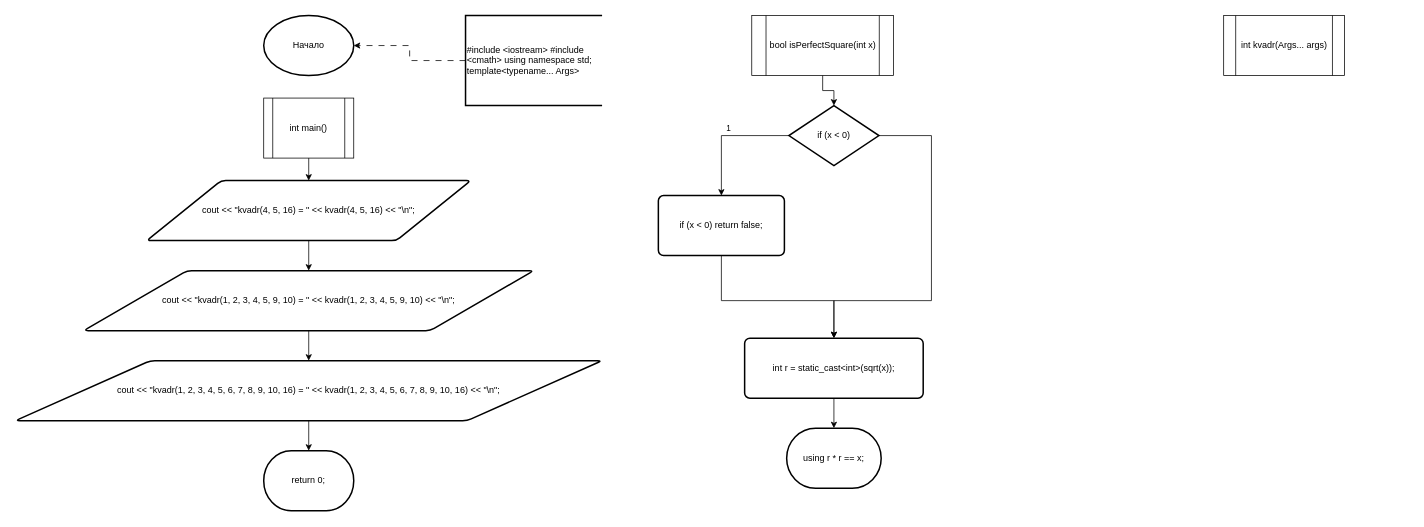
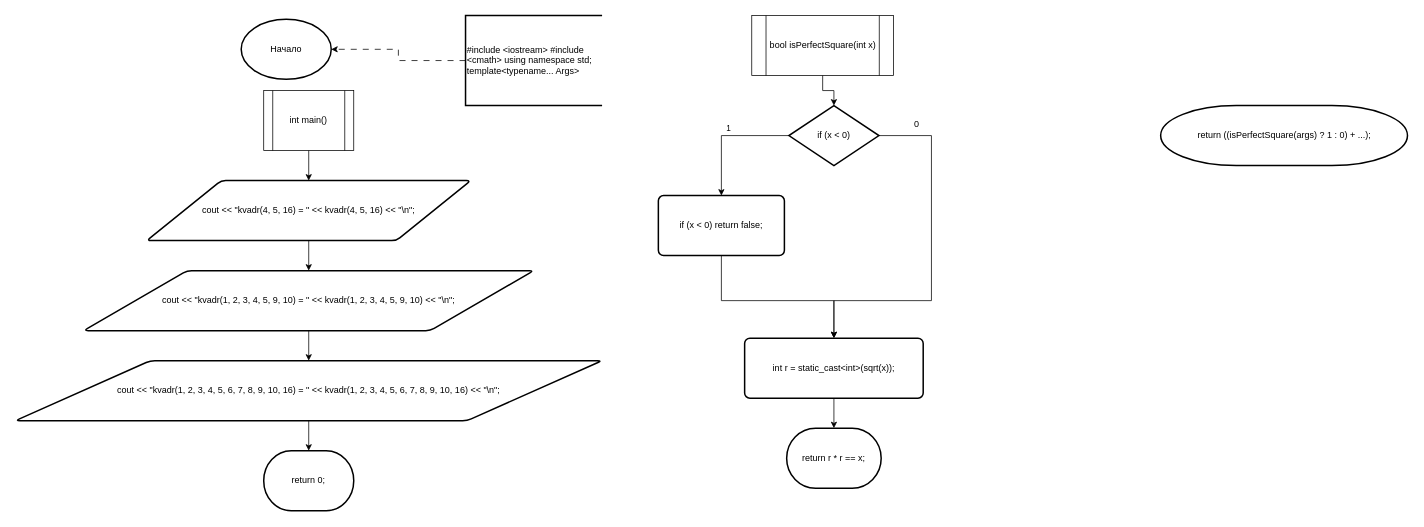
node "Начало": moved (309, 45) -> (286, 49)
node "int kvadr(Args... args)": removed
node "0": added
node "int main()": moved (309, 128) -> (309, 120)
node "return ((isPerfectSquare(args) ? 1 : 0) + ...);": added
node "using r * r == x;": label "using r * r == x;" -> "return r * r == x;"
